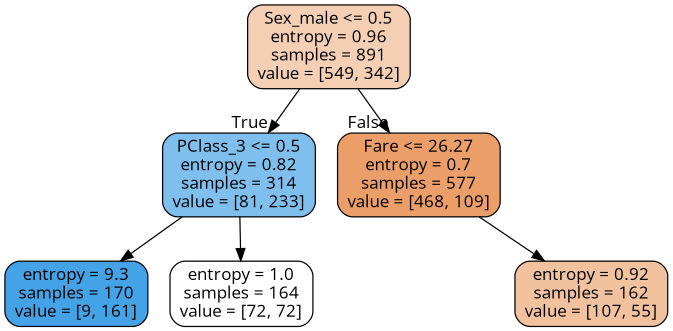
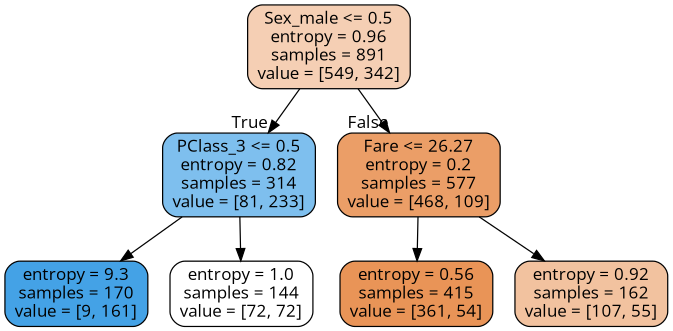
node "Fare <= 26.27 entropy = 0.7 samples = 577 value = [468, 109]": label "Fare <= 26.27 entropy = 0.7 samples = 577 value = [468, 109]" -> "Fare <= 26.27 entropy = 0.2 samples = 577 value = [468, 109]"
node "entropy = 1.0 samples = 164 value = [72, 72]": label "entropy = 1.0 samples = 164 value = [72, 72]" -> "entropy = 1.0 samples = 144 value = [72, 72]"
node "entropy = 0.56 samples = 415 value = [361, 54]": added
